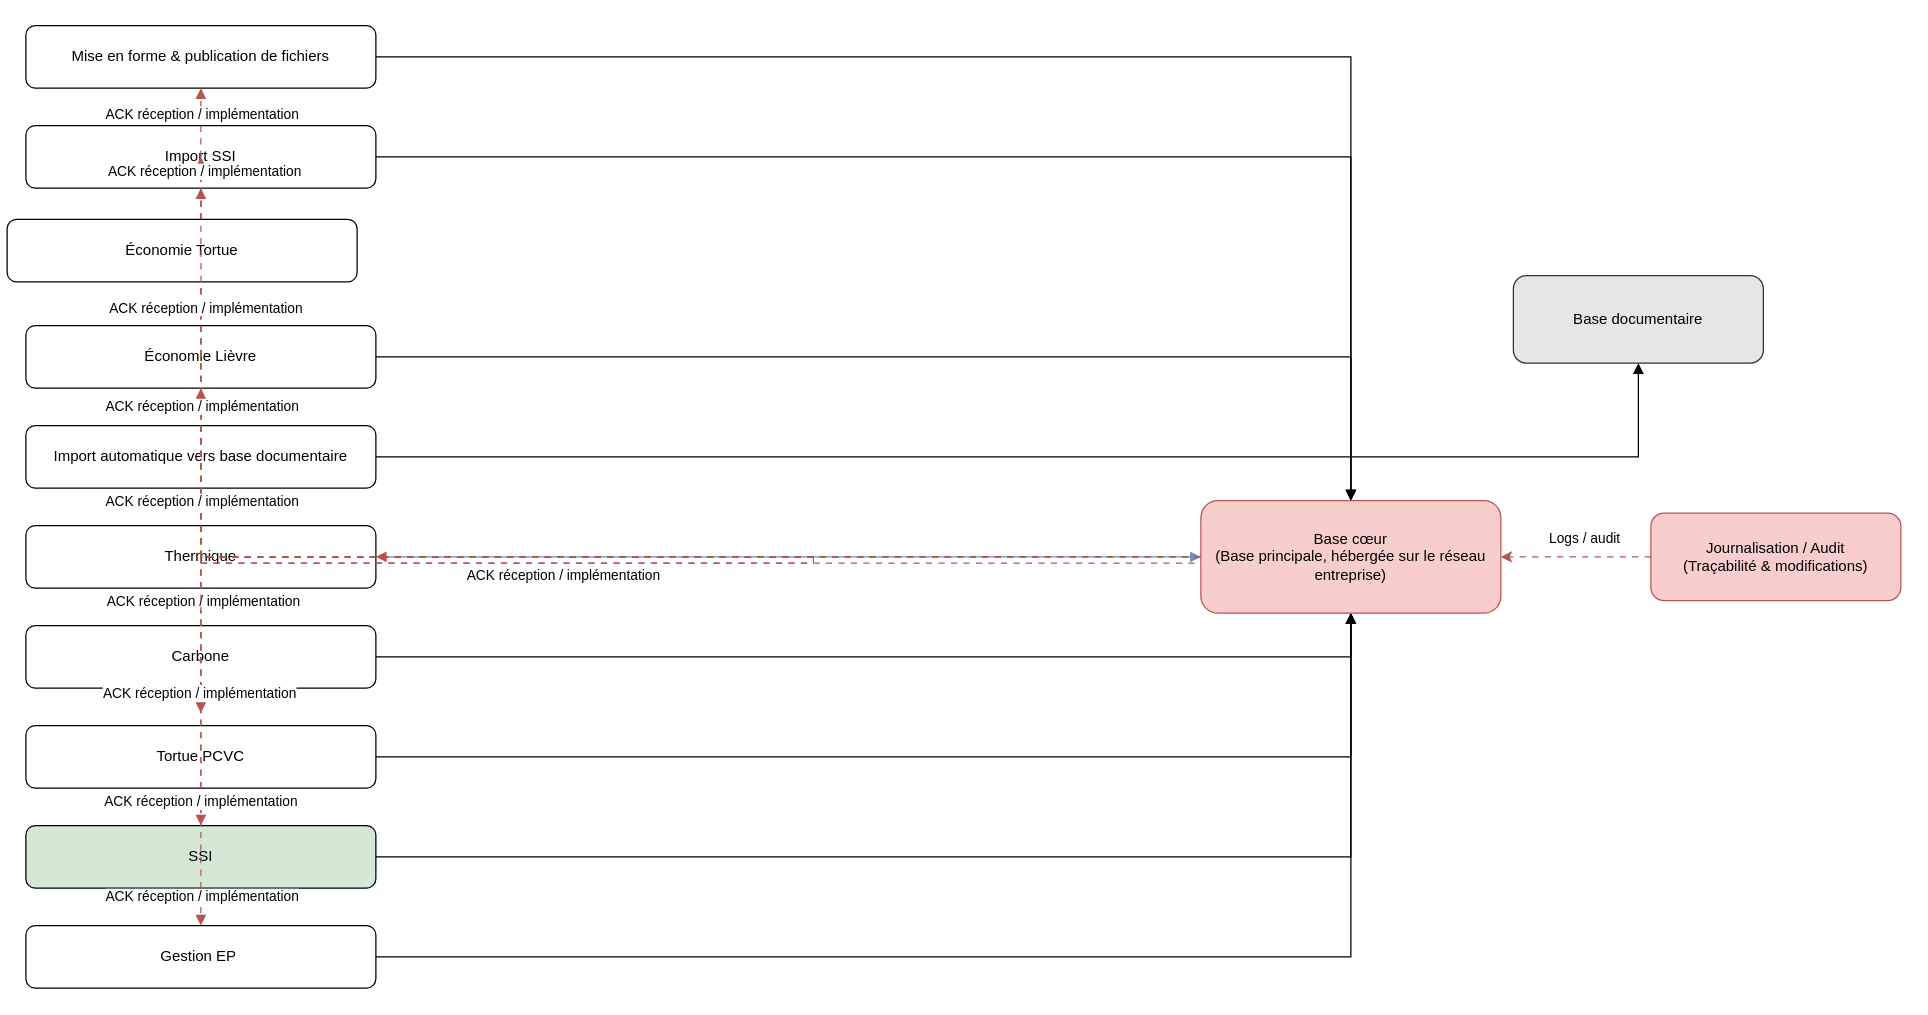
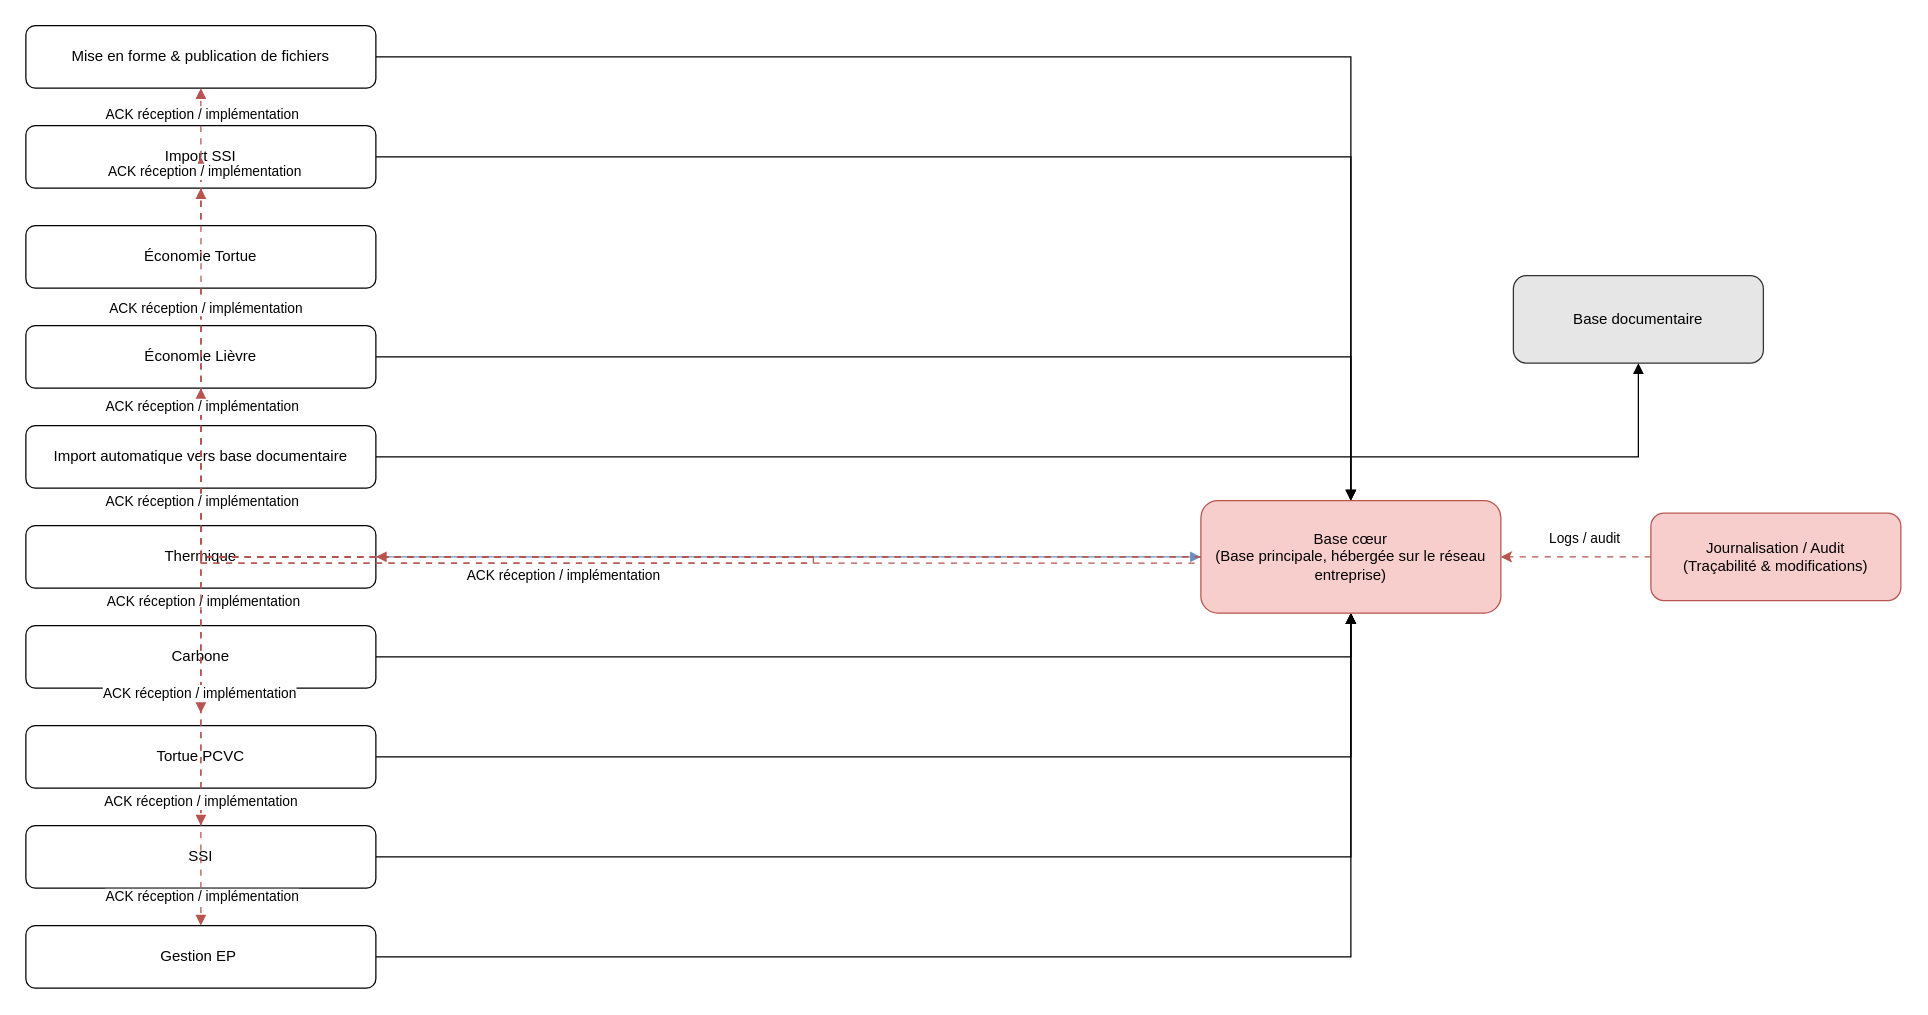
node "Économie Tortue": moved (182, 251) -> (201, 257)
node "SSI": fillcolor #d5e8d4 -> #ffffff
